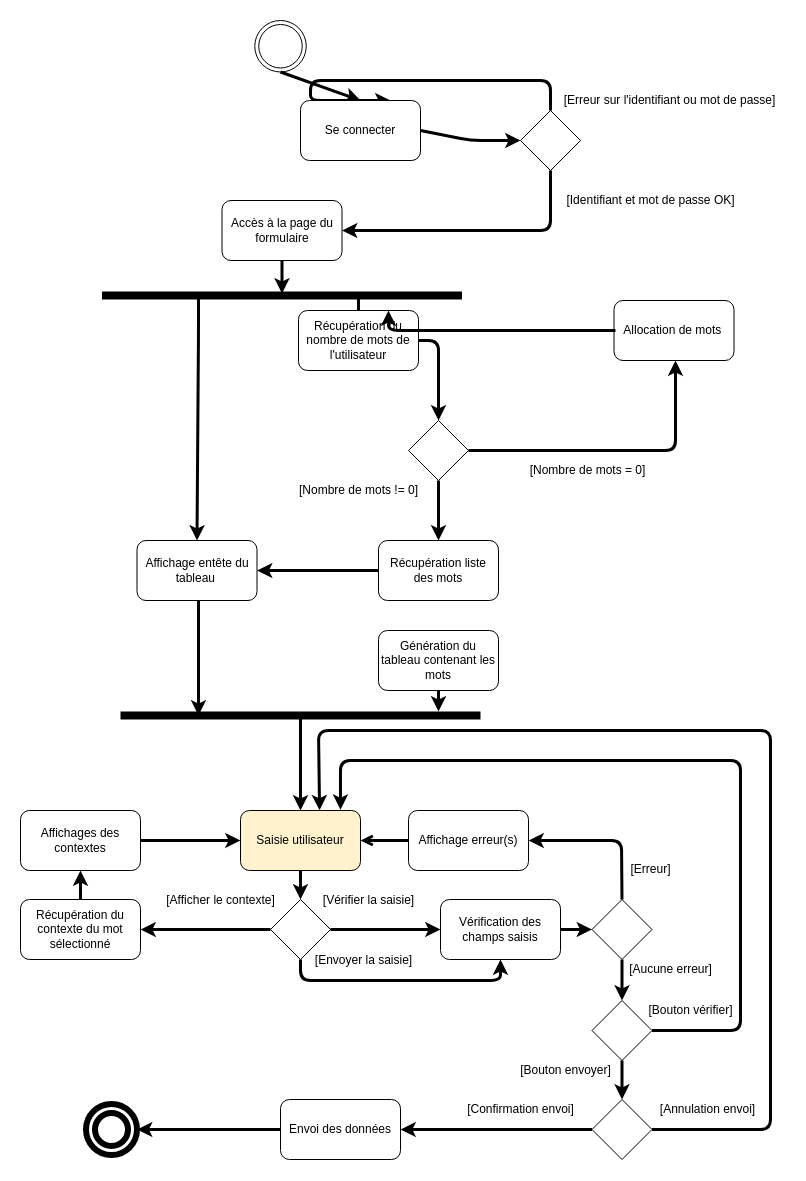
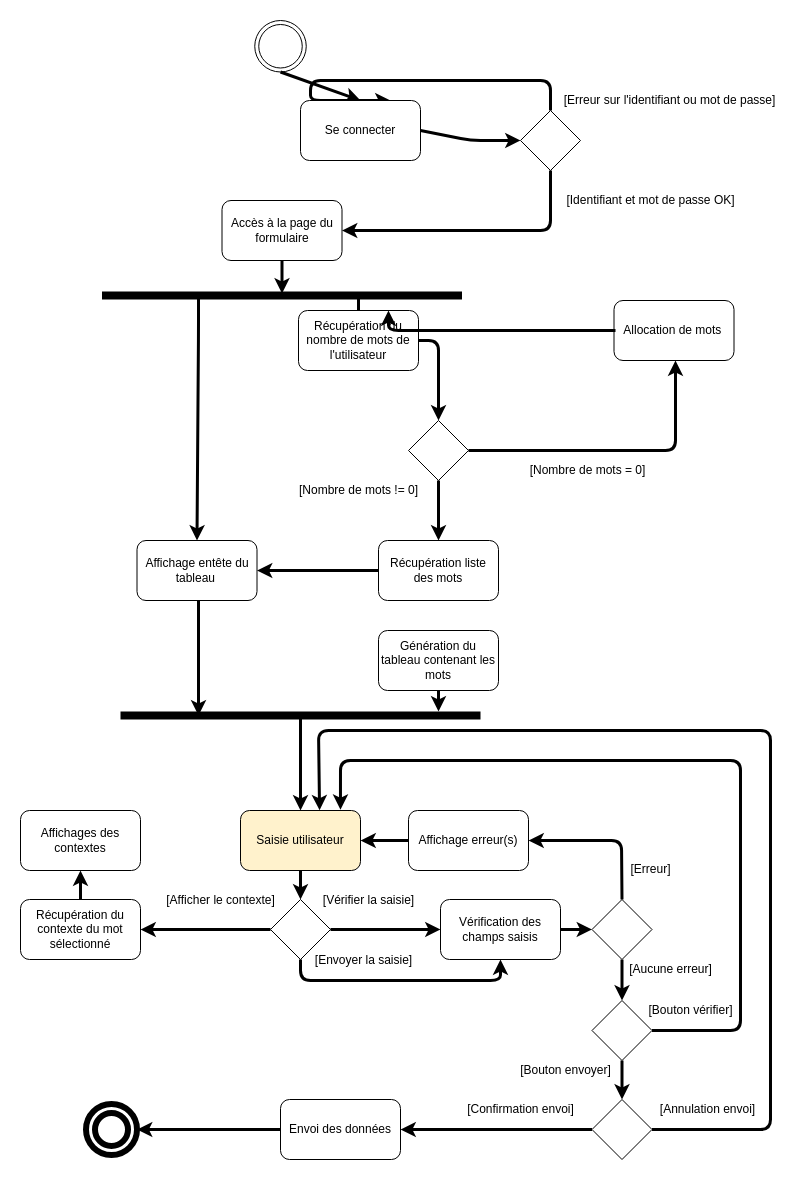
edge "Affichages des contextes" -> "Saisie utilisateur": removed
edge "Affichage erreur(s)" -> "Saisie utilisateur": arrowhead open -> classic
